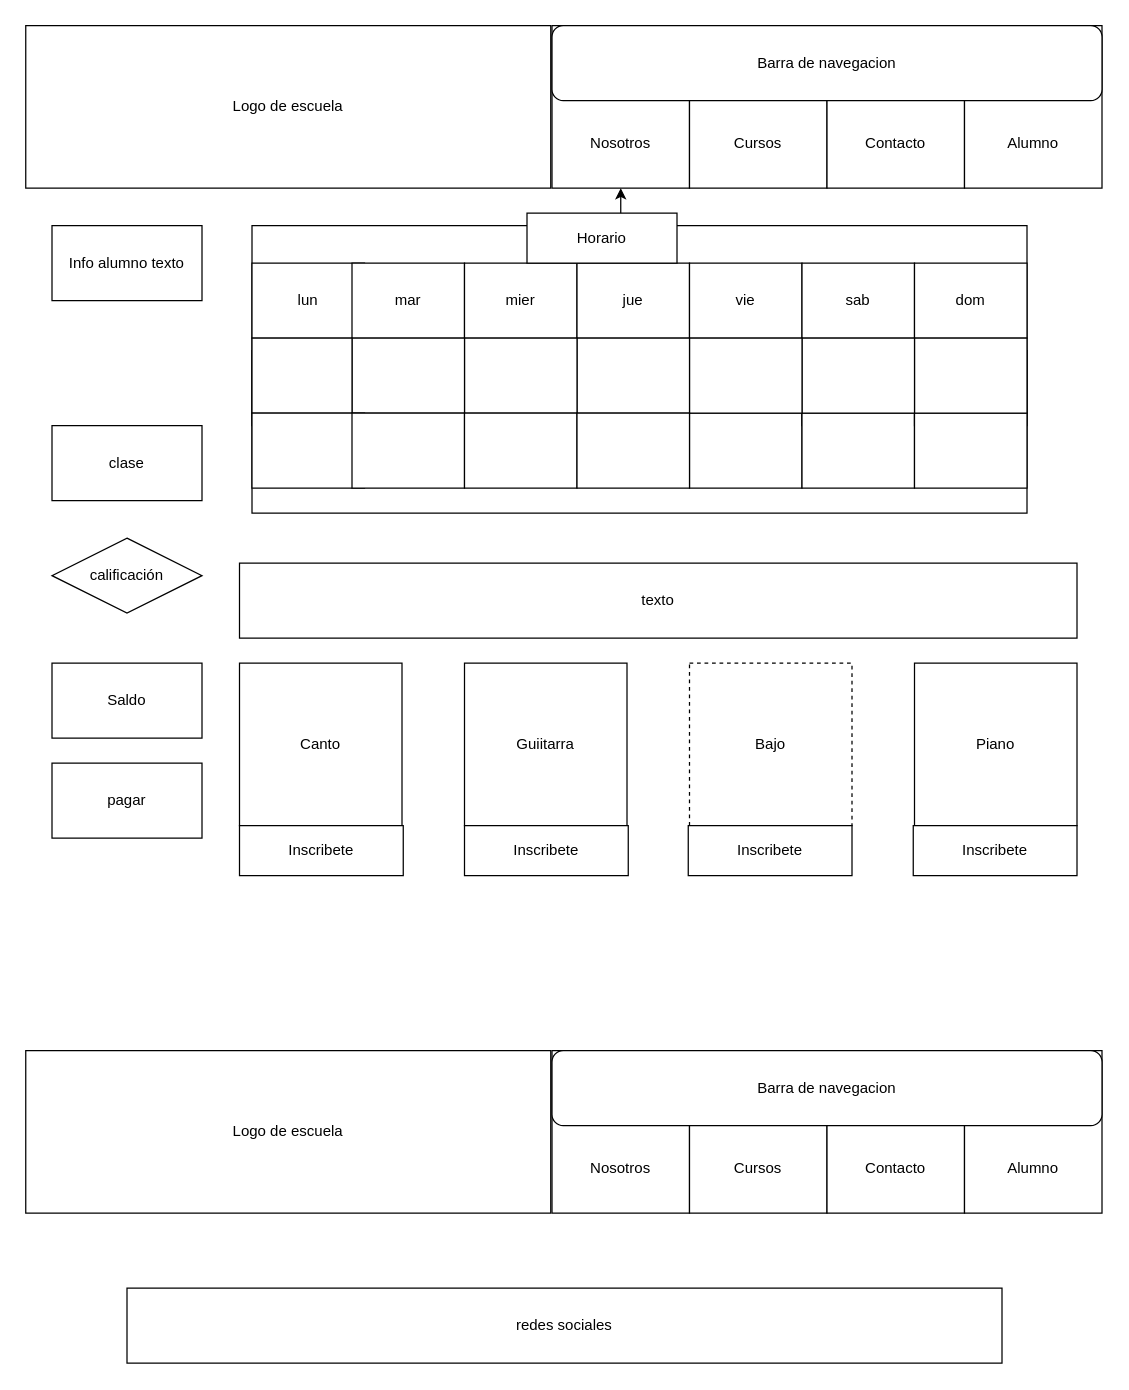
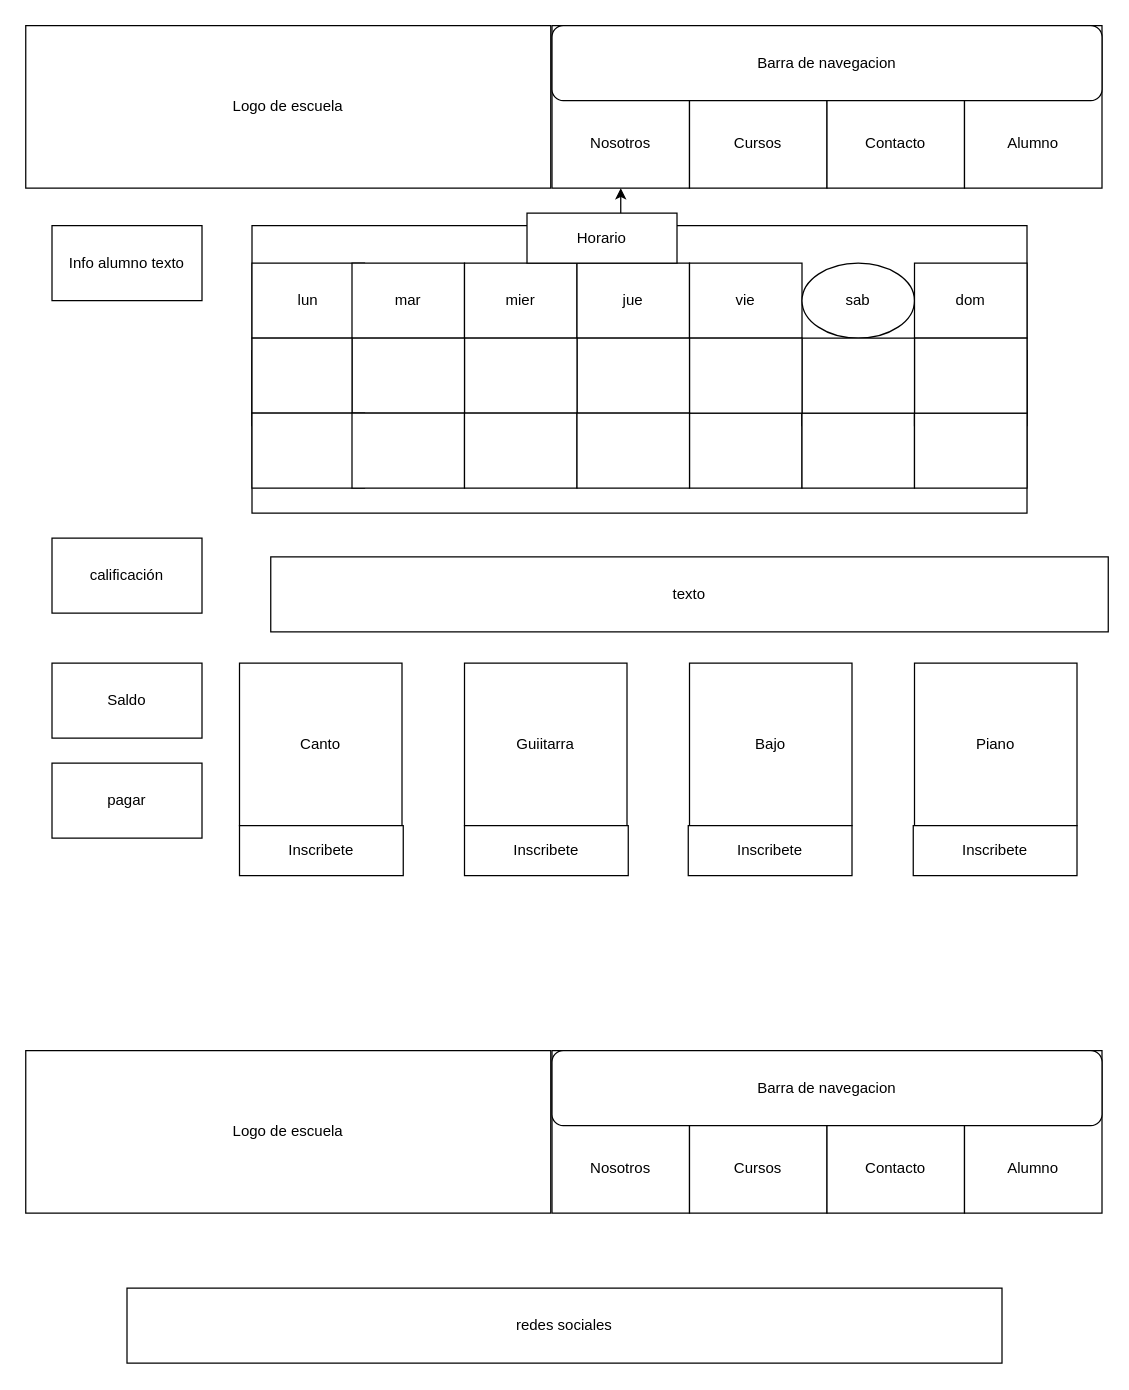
node "sab": shape rectangle -> ellipse
node "clase": removed
node "calificación": shape diamond -> rectangle
node "texto": moved (658, 601) -> (689, 594)
node "Bajo": style dashed -> solid
